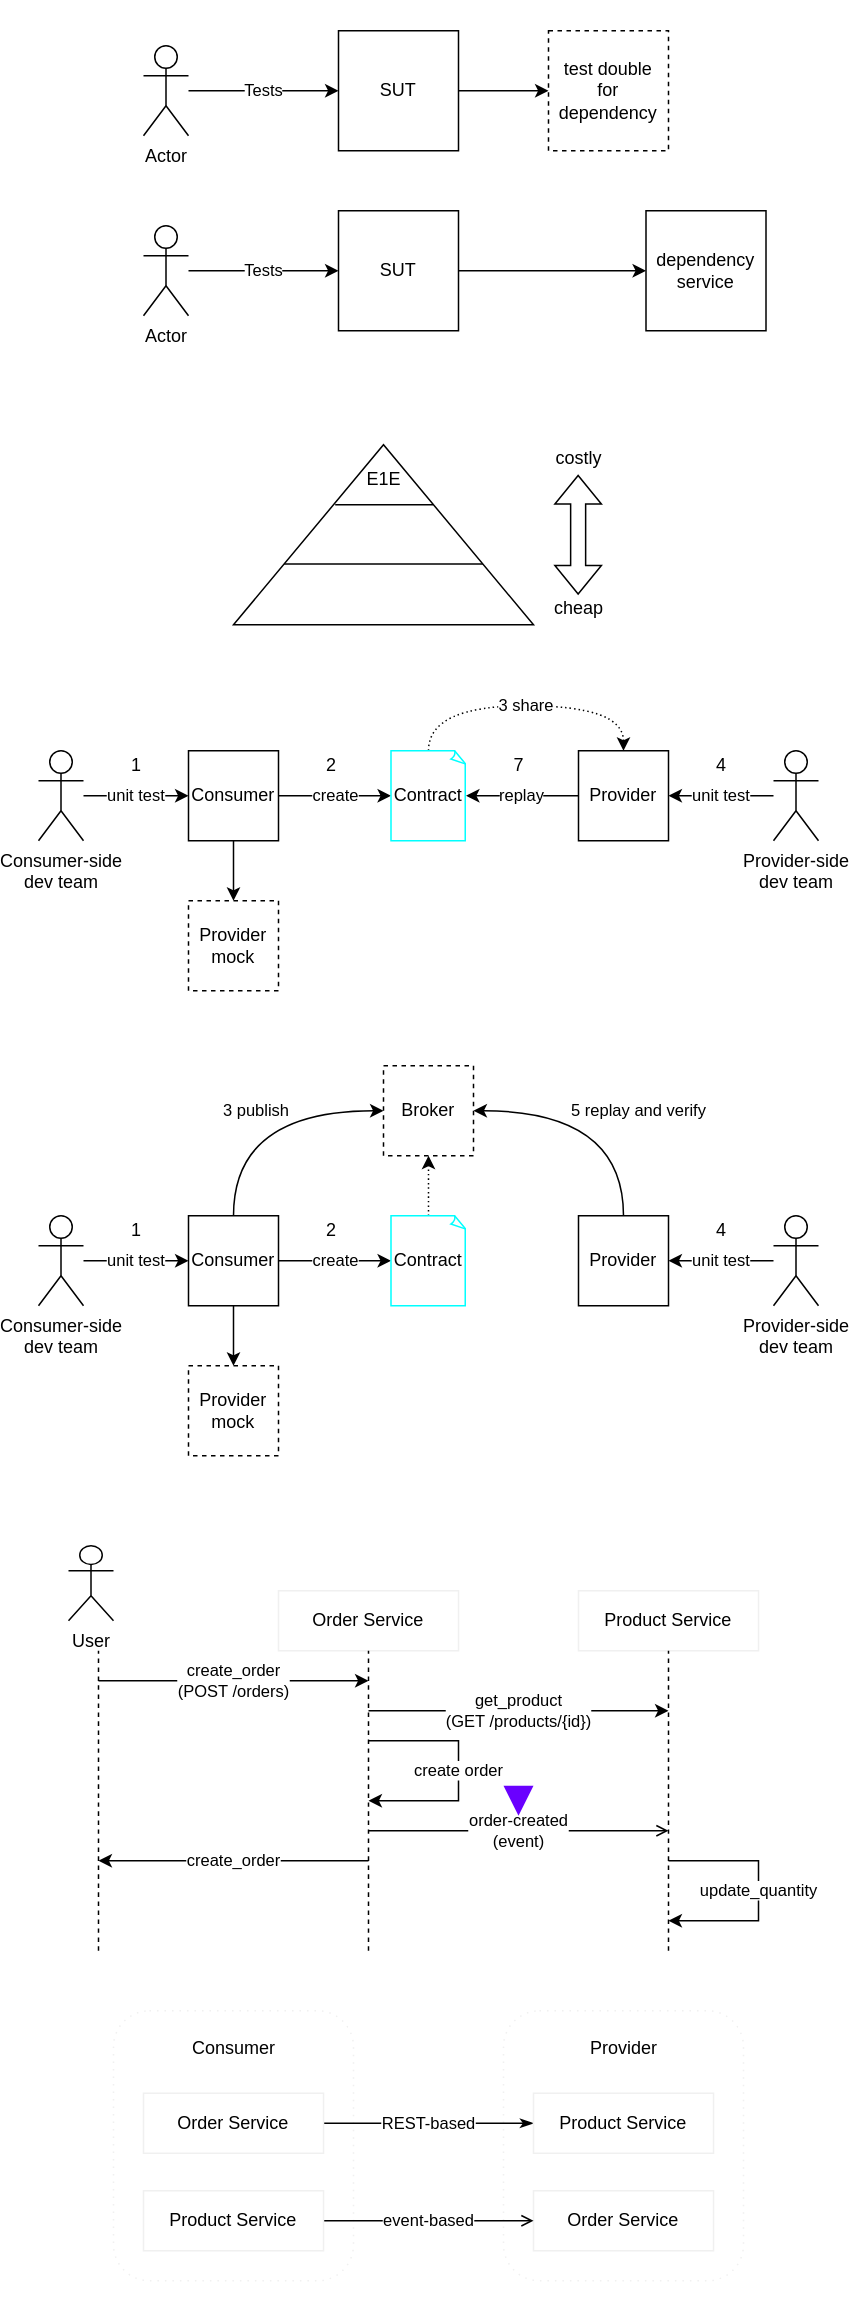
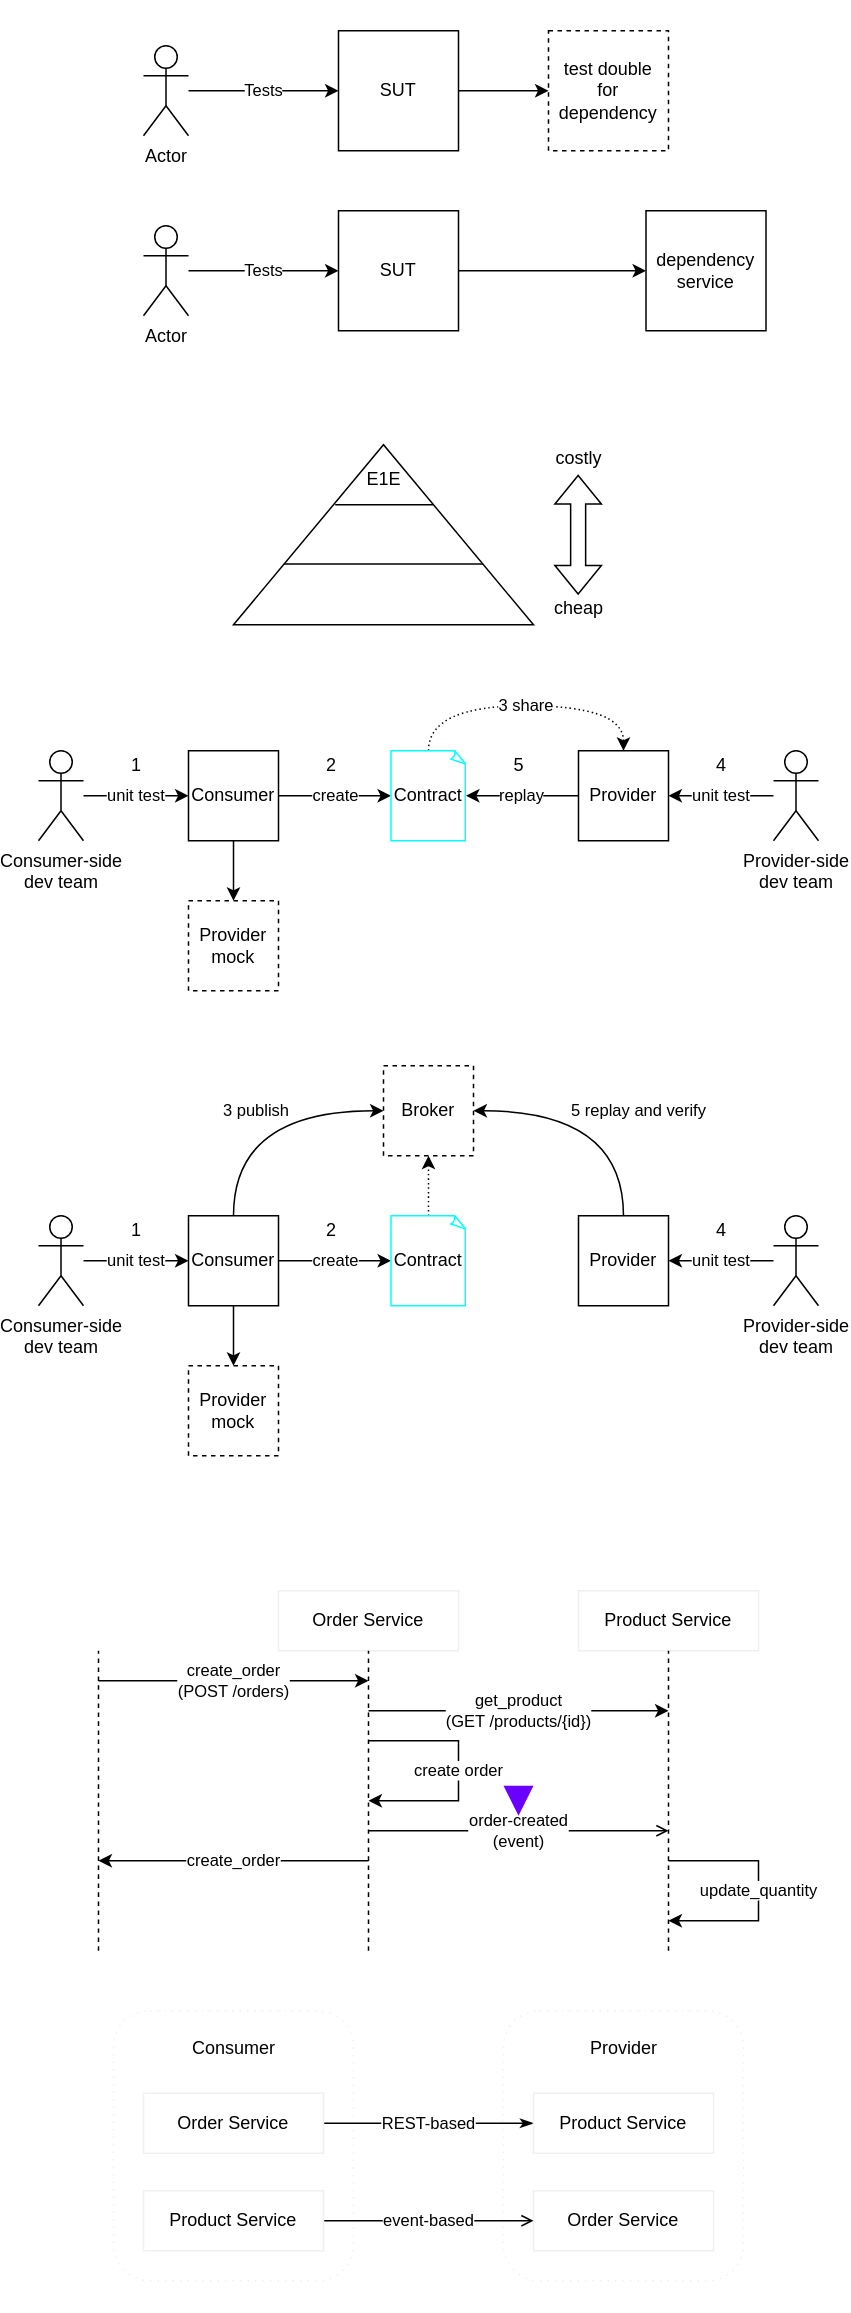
node "7": label "7" -> "5"
node "User": removed
